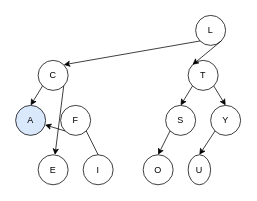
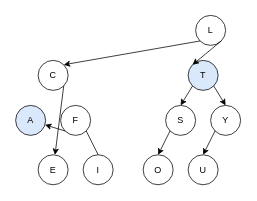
node "T": fillcolor #ffffff -> #dae8fc
edge "C" -> "A": removed
node "U": size 23x30 -> 30x30
